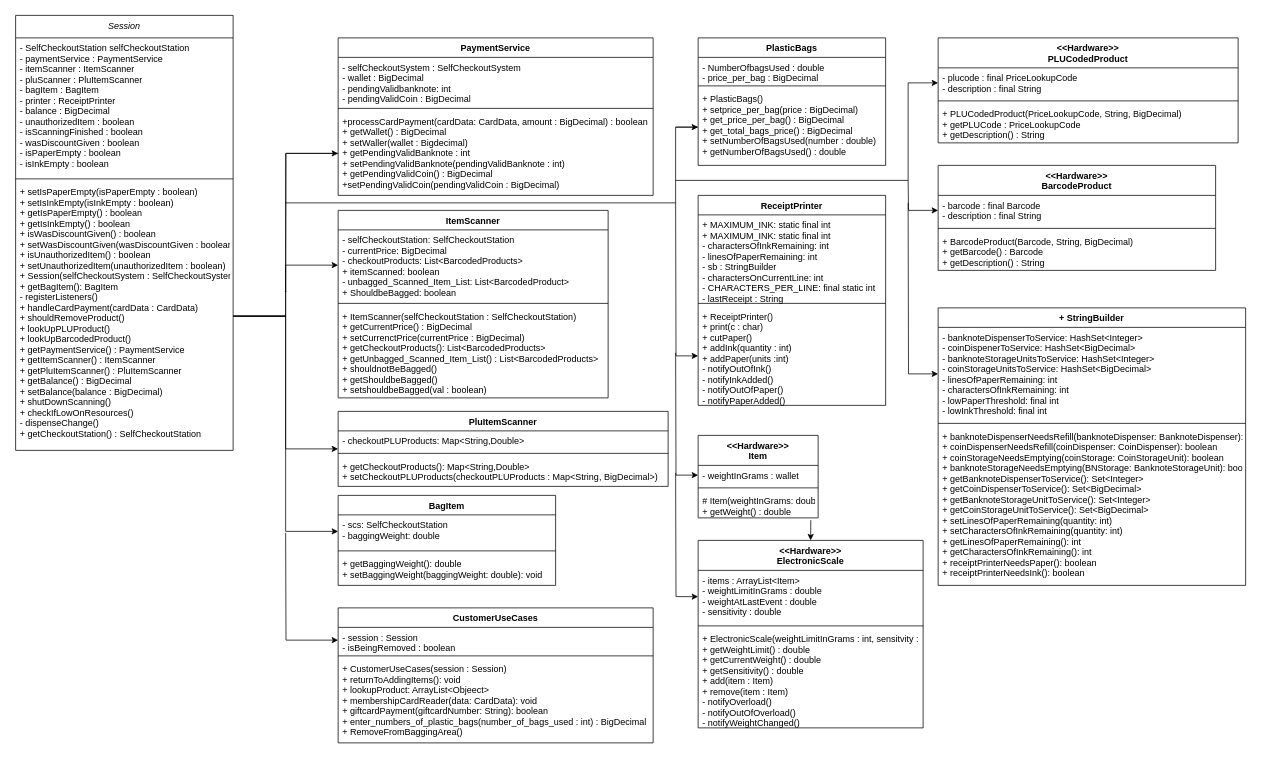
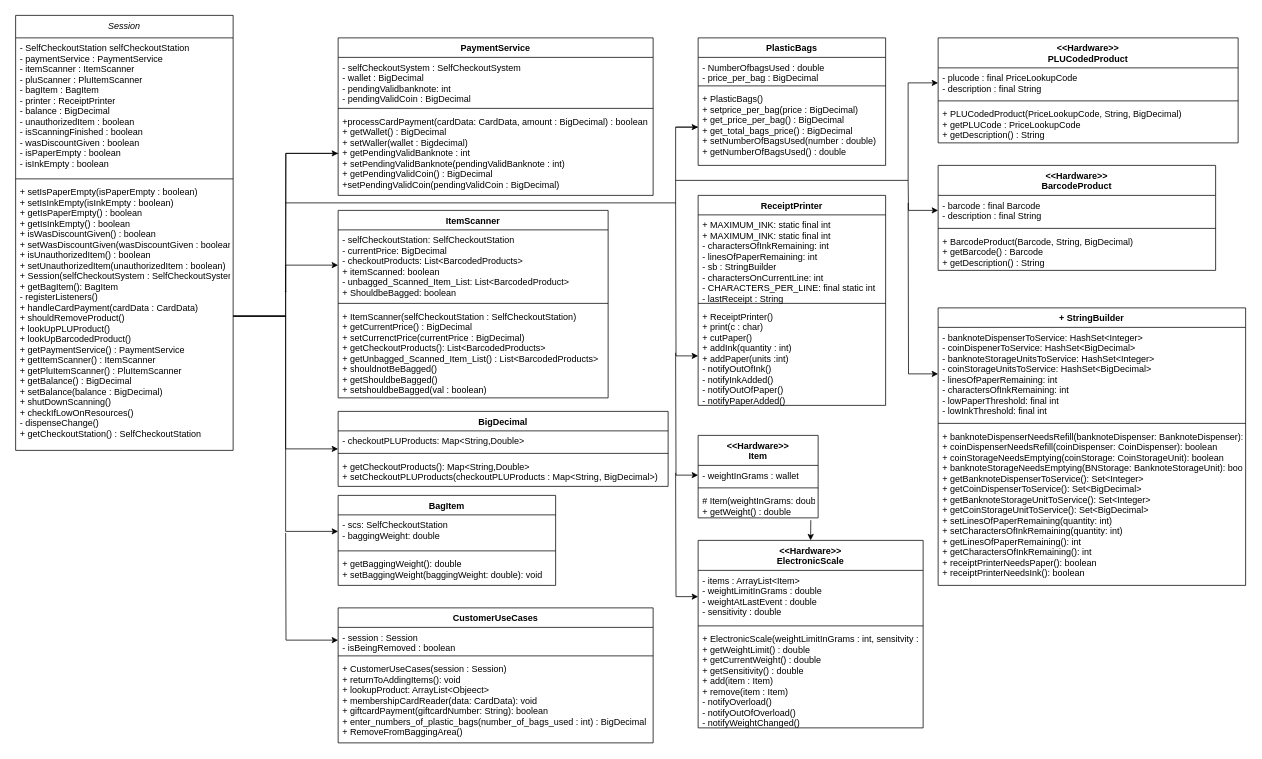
node "PluItemScanner": label "PluItemScanner" -> "BigDecimal"
